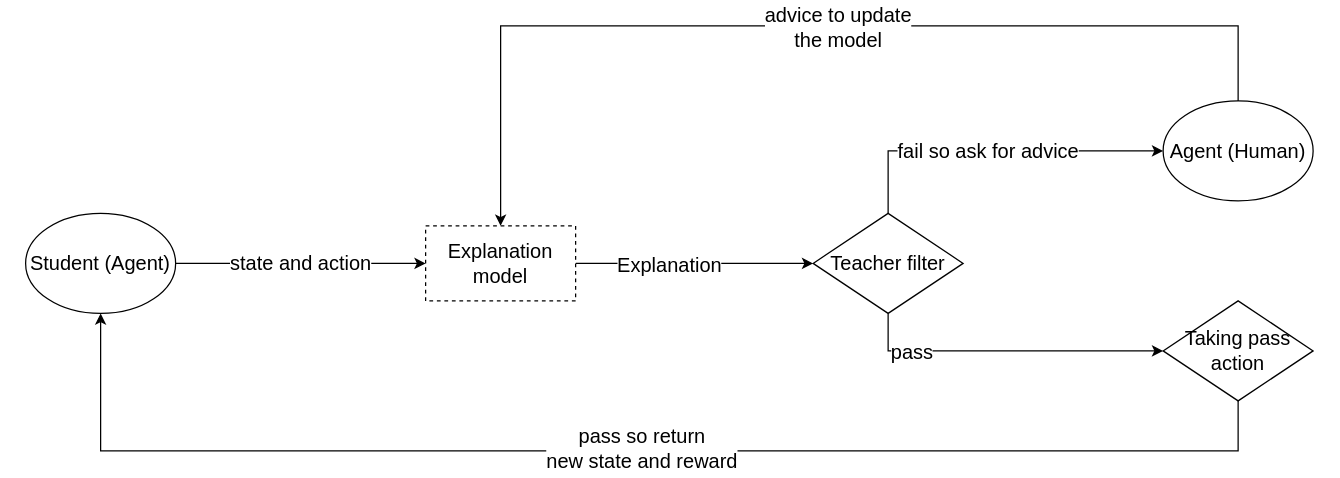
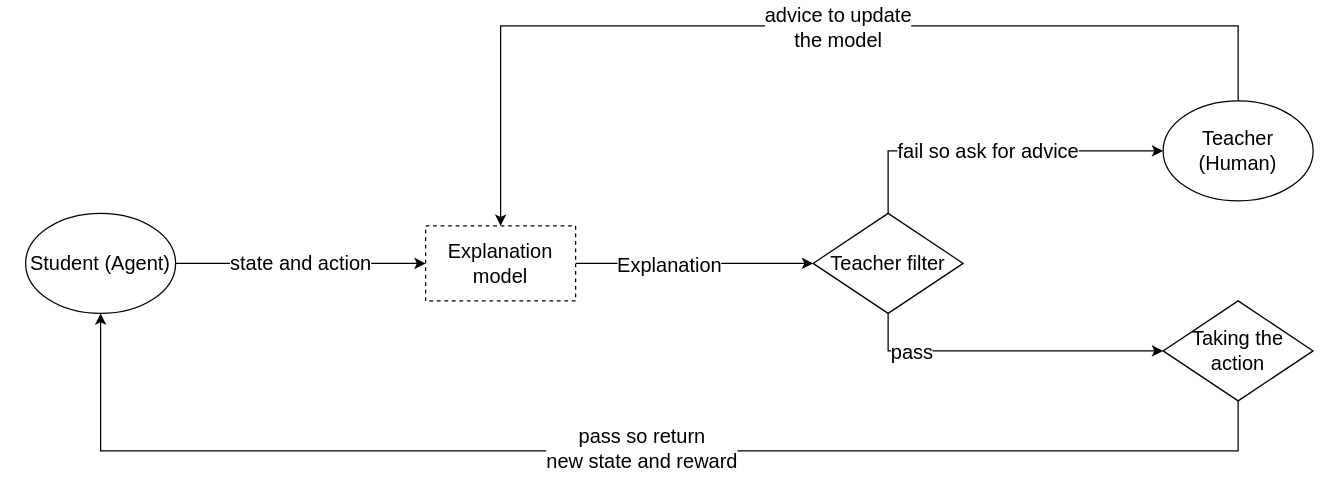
node "Agent (Human)": label "Agent (Human)" -> "Teacher (Human)"
node "Taking pass action": label "Taking pass action" -> "Taking the action"
